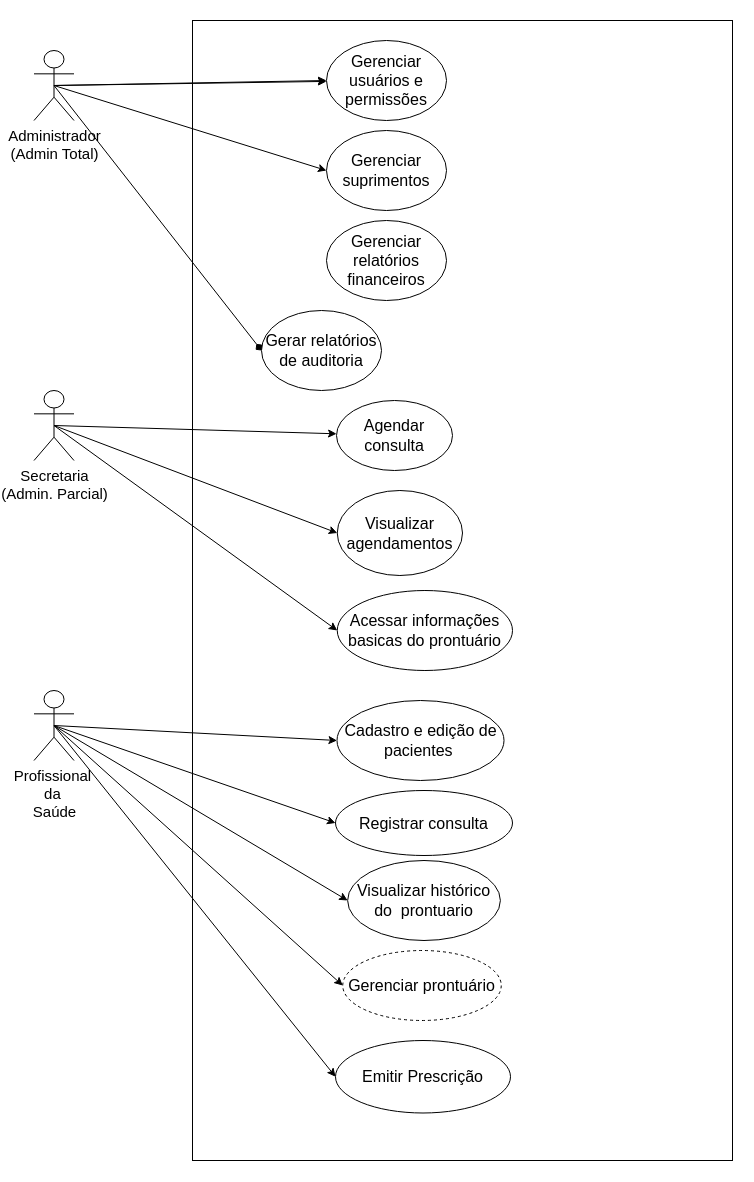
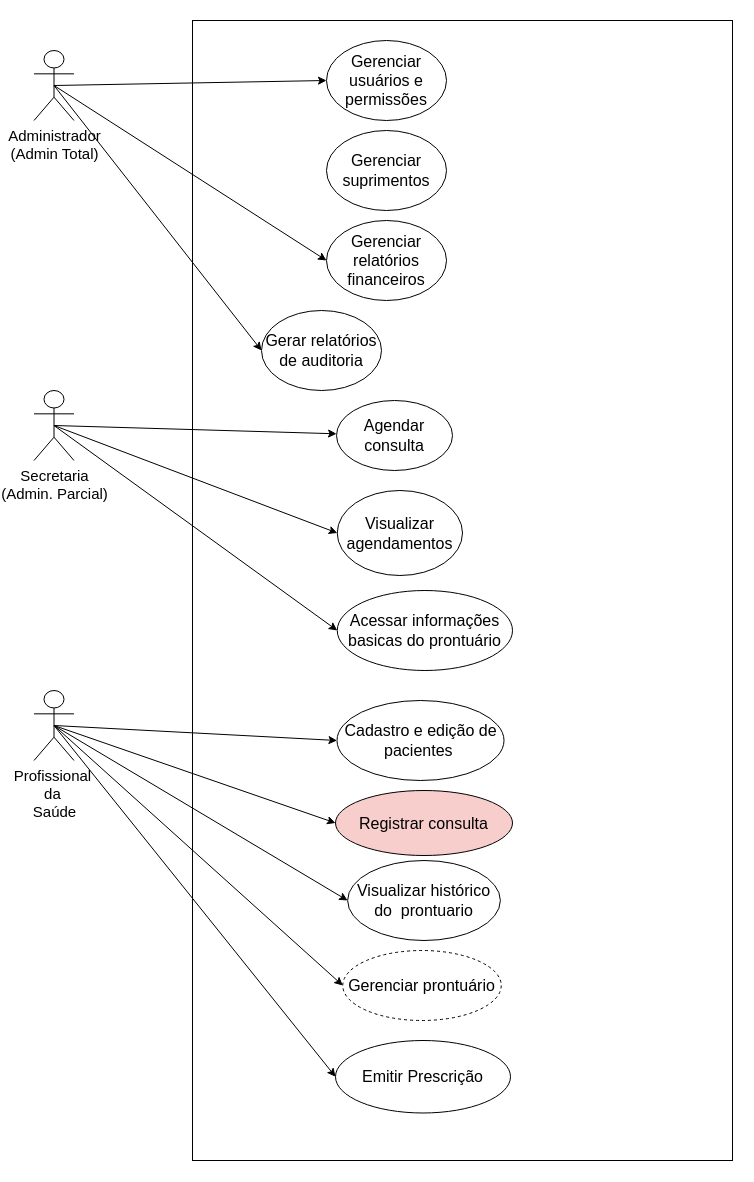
edge "Administrador (Admin Total)" -> "Gerenciar usuários e permissões": now "Administrador (Admin Total)" -> "Gerenciar relatórios financeiros"
edge "Administrador (Admin Total)" -> "Gerenciar suprimentos": removed
edge "Administrador (Admin Total)" -> "Gerar relatórios de auditoria": arrowhead diamond -> classic
node "Registrar consulta": fillcolor #ffffff -> #f8cecc
